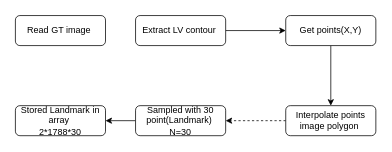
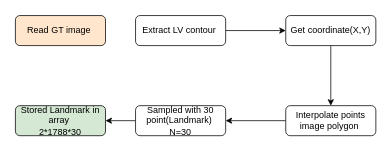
node "Read GT image": fillcolor #ffffff -> #ffe6cc
node "Get points(X,Y)": label "Get points(X,Y)" -> "Get coordinate(X,Y)"
node "Stored Landmark in array 2*1788*30": fillcolor #ffffff -> #d5e8d4
edge "Interpolate points image polygon" -> "Sampled with 30 point(Landmark) N=30": style dashed -> solid
